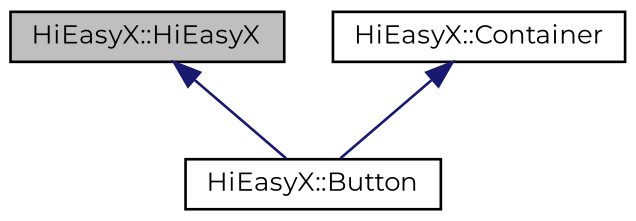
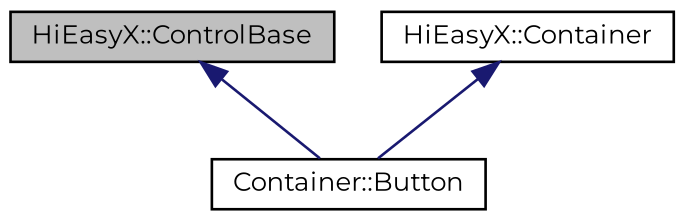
node "HiEasyX::HiEasyX": label "HiEasyX::HiEasyX" -> "HiEasyX::ControlBase"
node "HiEasyX::Button": label "HiEasyX::Button" -> "Container::Button"
